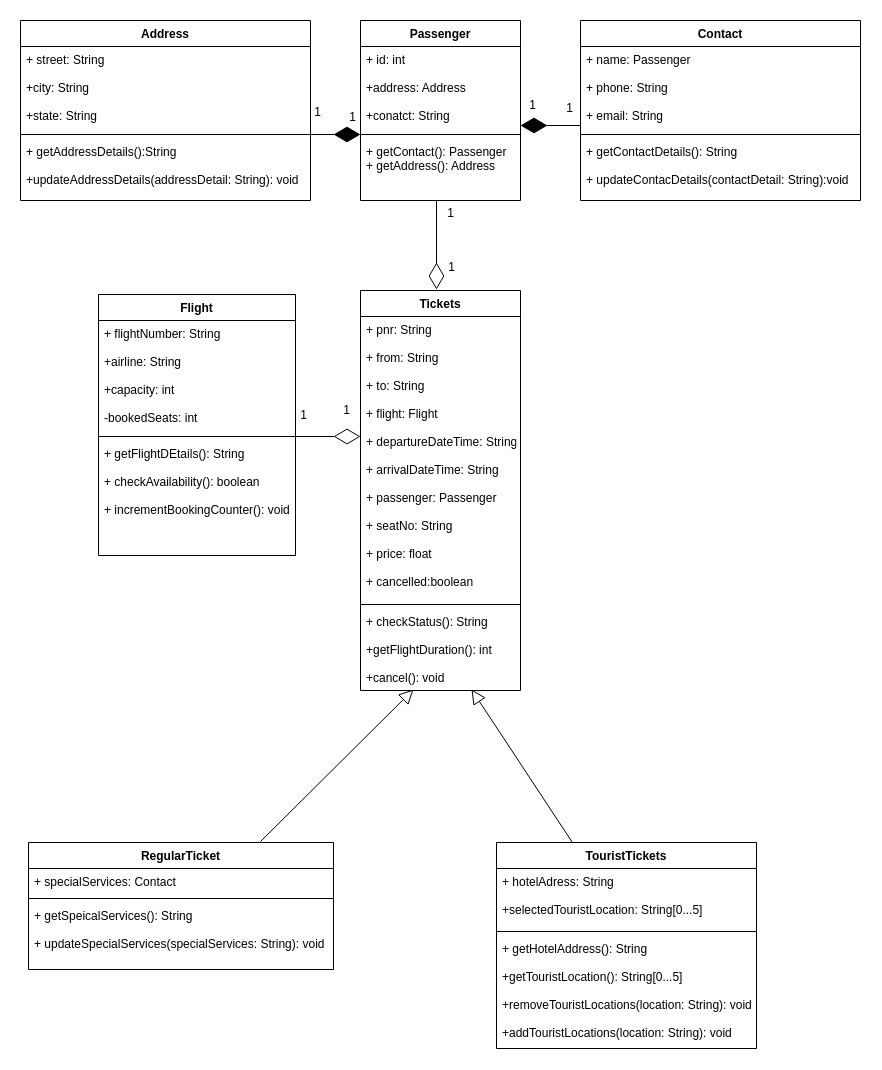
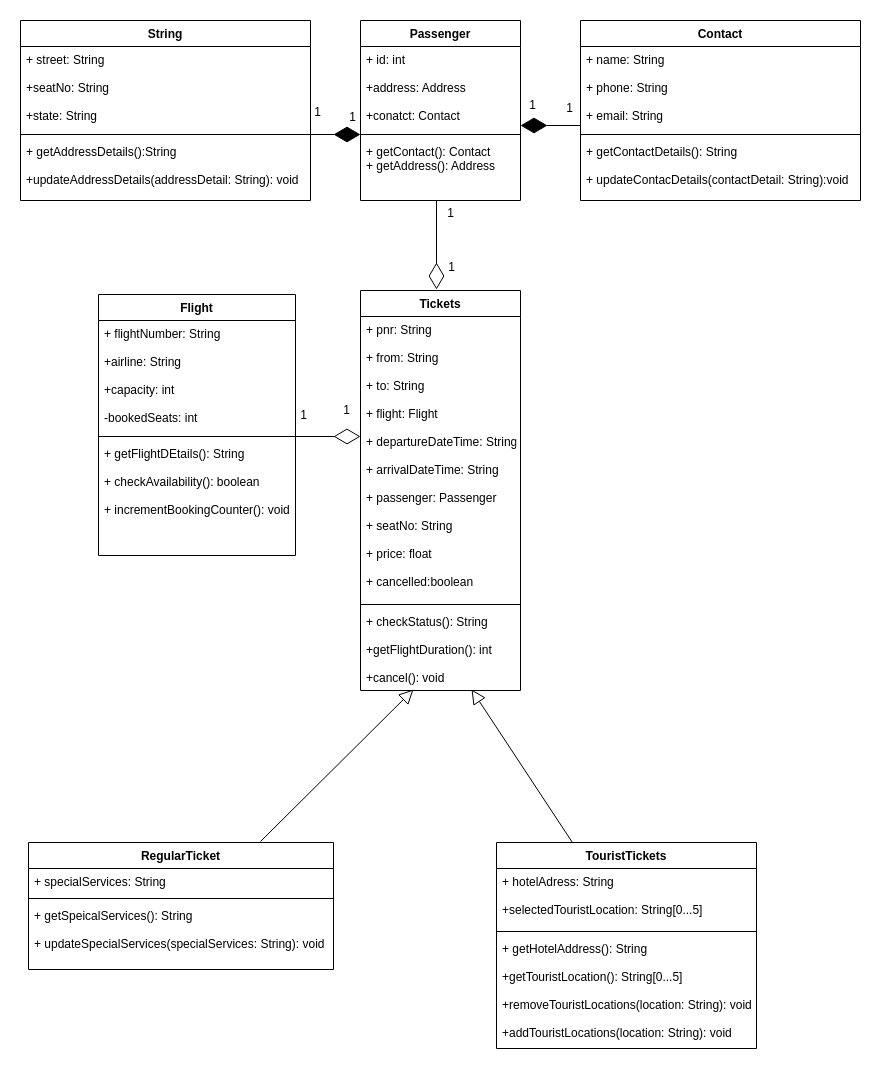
node "Address": label "Address" -> "String"
node "+ street: String +city: String +state: String": label "+ street: String +city: String +state: String" -> "+ street: String +seatNo: String +state: String"
node "+ id: int +address: Address +conatct: String": label "+ id: int +address: Address +conatct: String" -> "+ id: int +address: Address +conatct: Contact"
node "+ name: Passenger + phone: String + email: String": label "+ name: Passenger + phone: String + email: String" -> "+ name: String + phone: String + email: String"
node "+ getContact(): Passenger + getAddress(): Address": label "+ getContact(): Passenger + getAddress(): Address" -> "+ getContact(): Contact + getAddress(): Address"
node "+ specialServices: Contact": label "+ specialServices: Contact" -> "+ specialServices: String"
